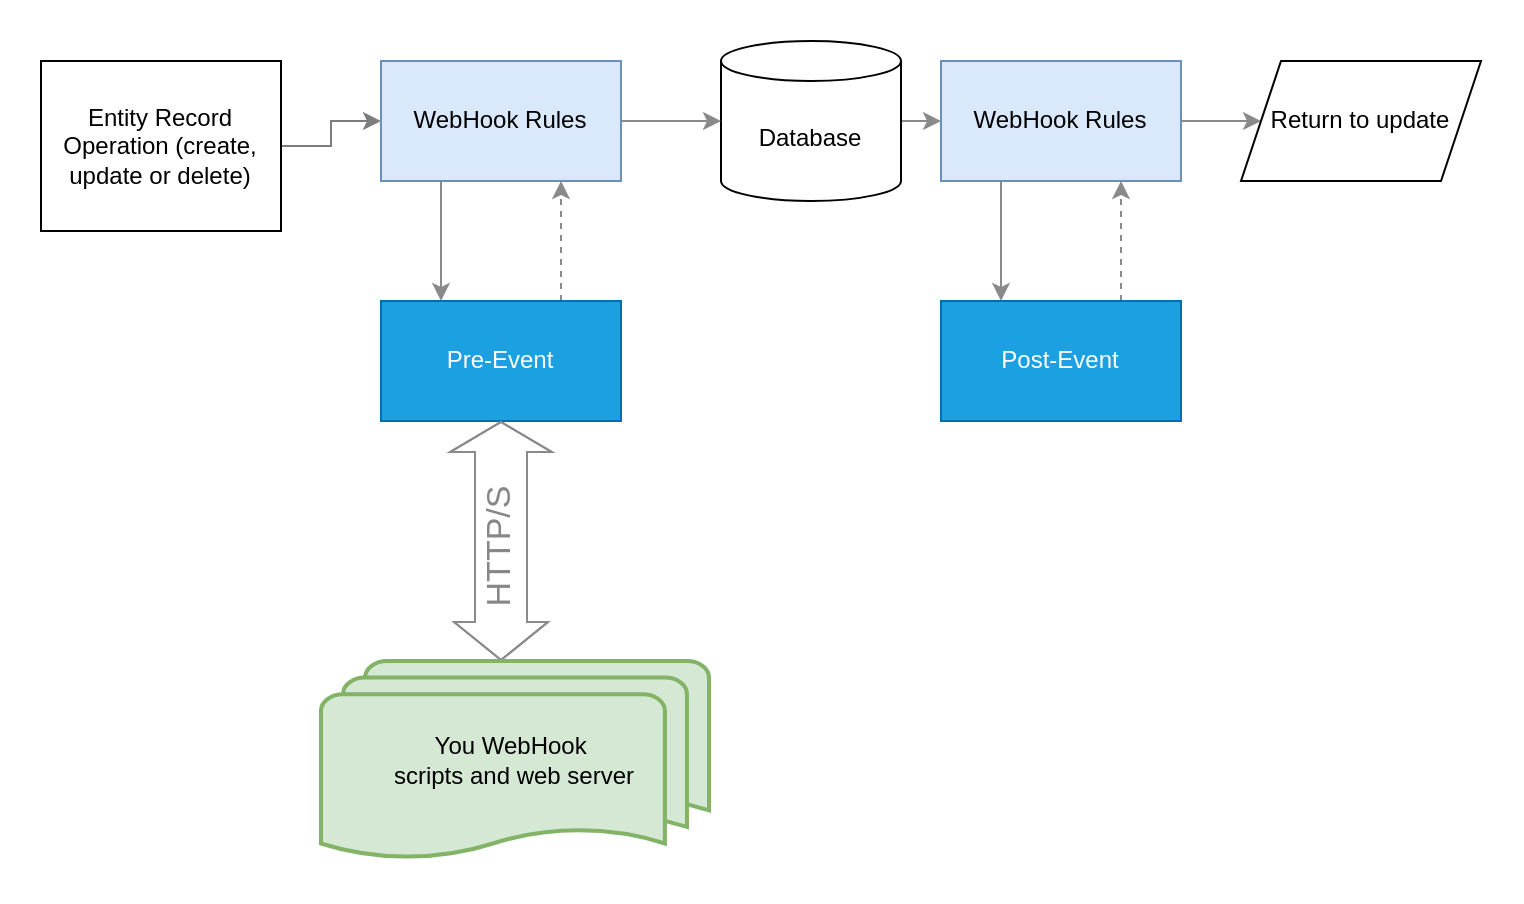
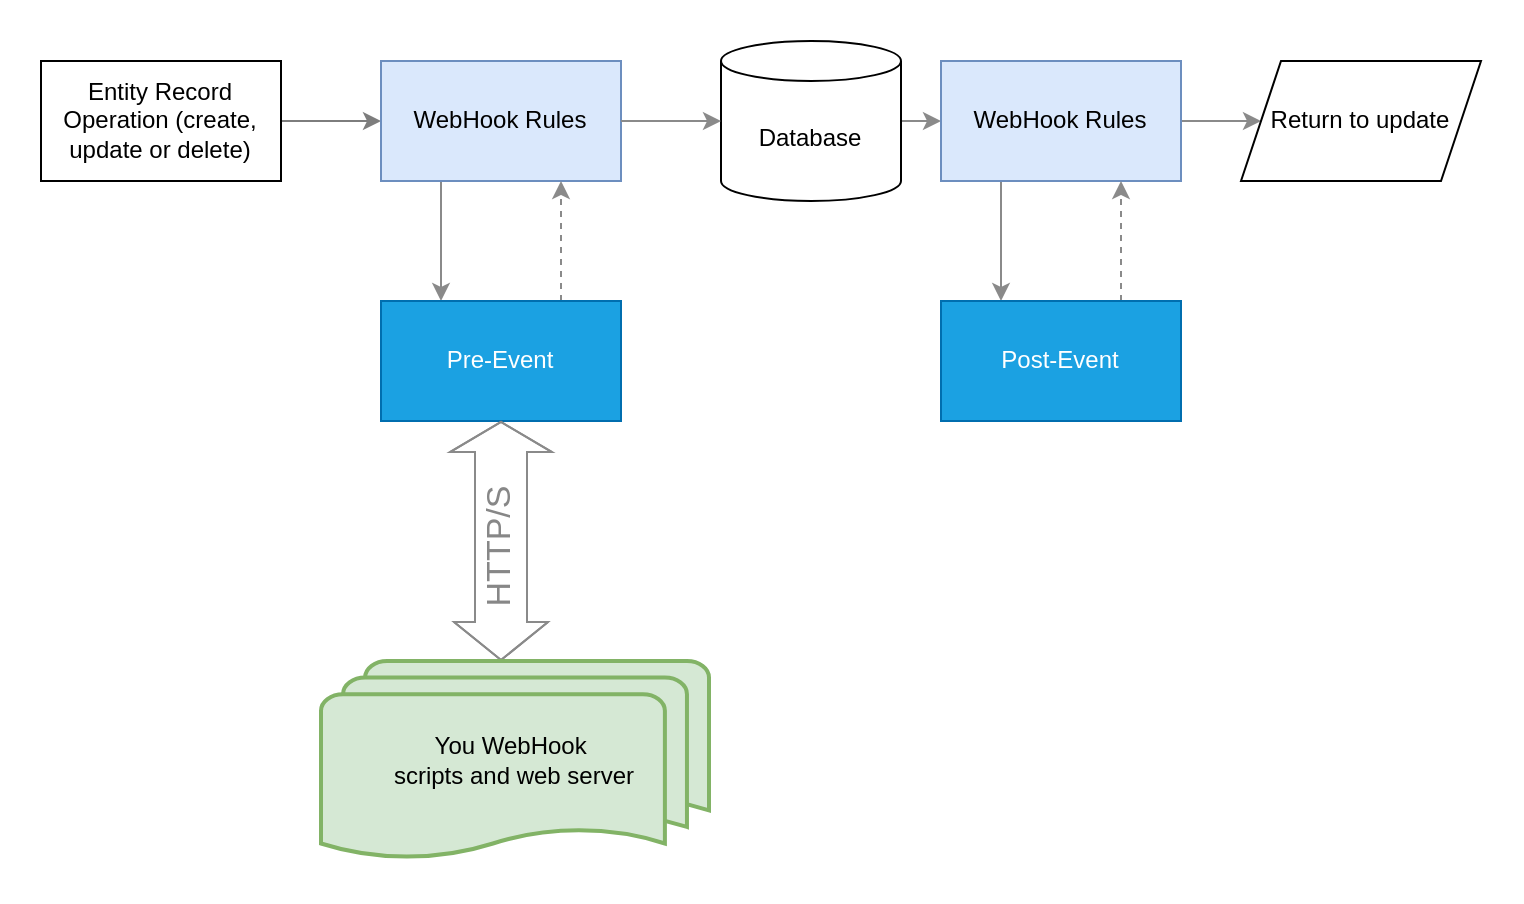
node "Entity Record Operation (create, update or delete)": size 240x170 -> 240x120
